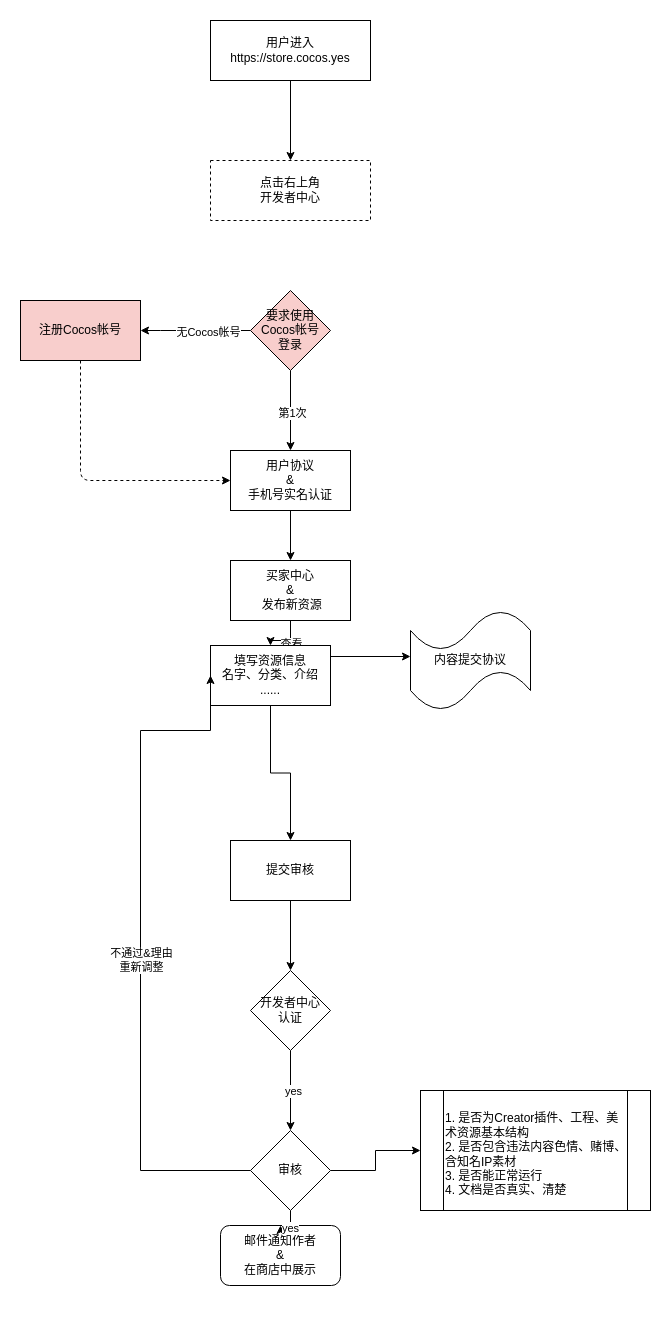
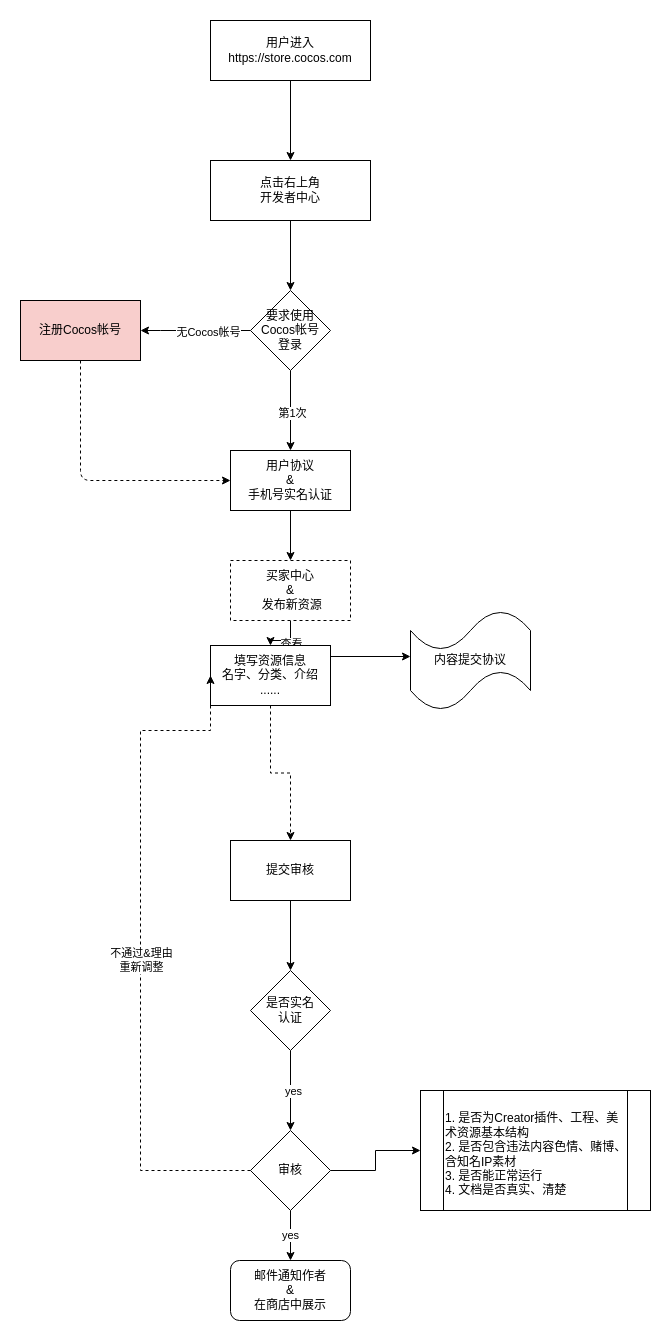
node "用户进入 https://store.cocos.yes": label "用户进入 https://store.cocos.yes" -> "用户进入 https://store.cocos.com"
node "点击右上角 开发者中心": style dashed -> solid
edge "点击右上角 开发者中心" -> "要求使用Cocos帐号 登录": added
node "要求使用Cocos帐号 登录": fillcolor #f8cecc -> #ffffff
node "买家中心 & 发布新资源": style solid -> dashed
edge "填写资源信息 名字、分类、介绍 ......" -> "提交审核": style solid -> dashed
edge "审核" -> "填写资源信息 名字、分类、介绍 ......": style solid -> dashed
node "开发者中心 认证": label "开发者中心 认证" -> "是否实名 认证"
node "邮件通知作者 & 在商店中展示": moved (281, 1256) -> (291, 1291)
